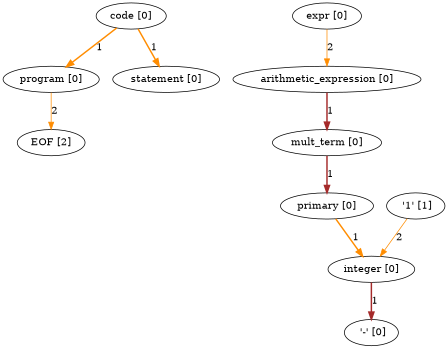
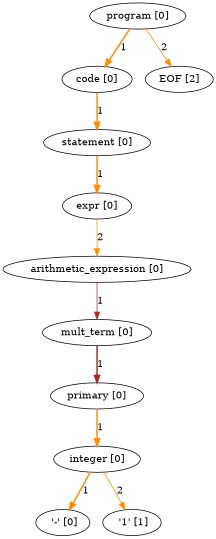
edge "code [0]" -> "program [0]": reversed
edge "arithmetic_expression [0]" -> "mult_term [0]": style bold -> solid
edge "statement [0]" -> "expr [0]": added, label "1"
edge "'1' [1]" -> "integer [0]": reversed
edge "integer [0]" -> "'-' [0]": color brown -> darkorange
